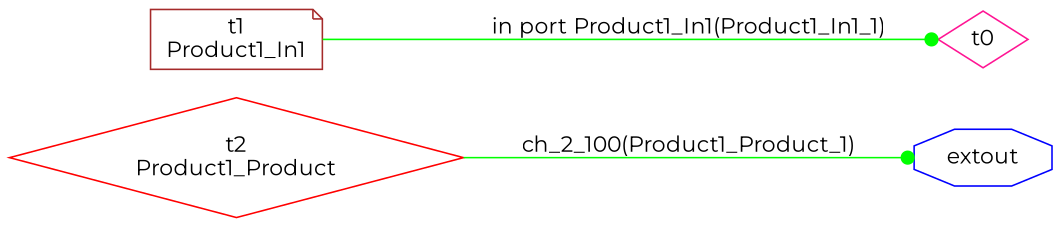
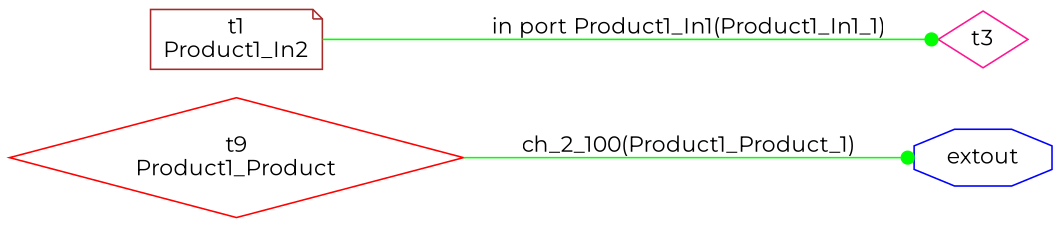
node "t1 Product1_In1": label "t1 Product1_In1" -> "t1 Product1_In2"
node "t0": label "t0" -> "t3"
node "t2 Product1_Product": label "t2 Product1_Product" -> "t9 Product1_Product"
